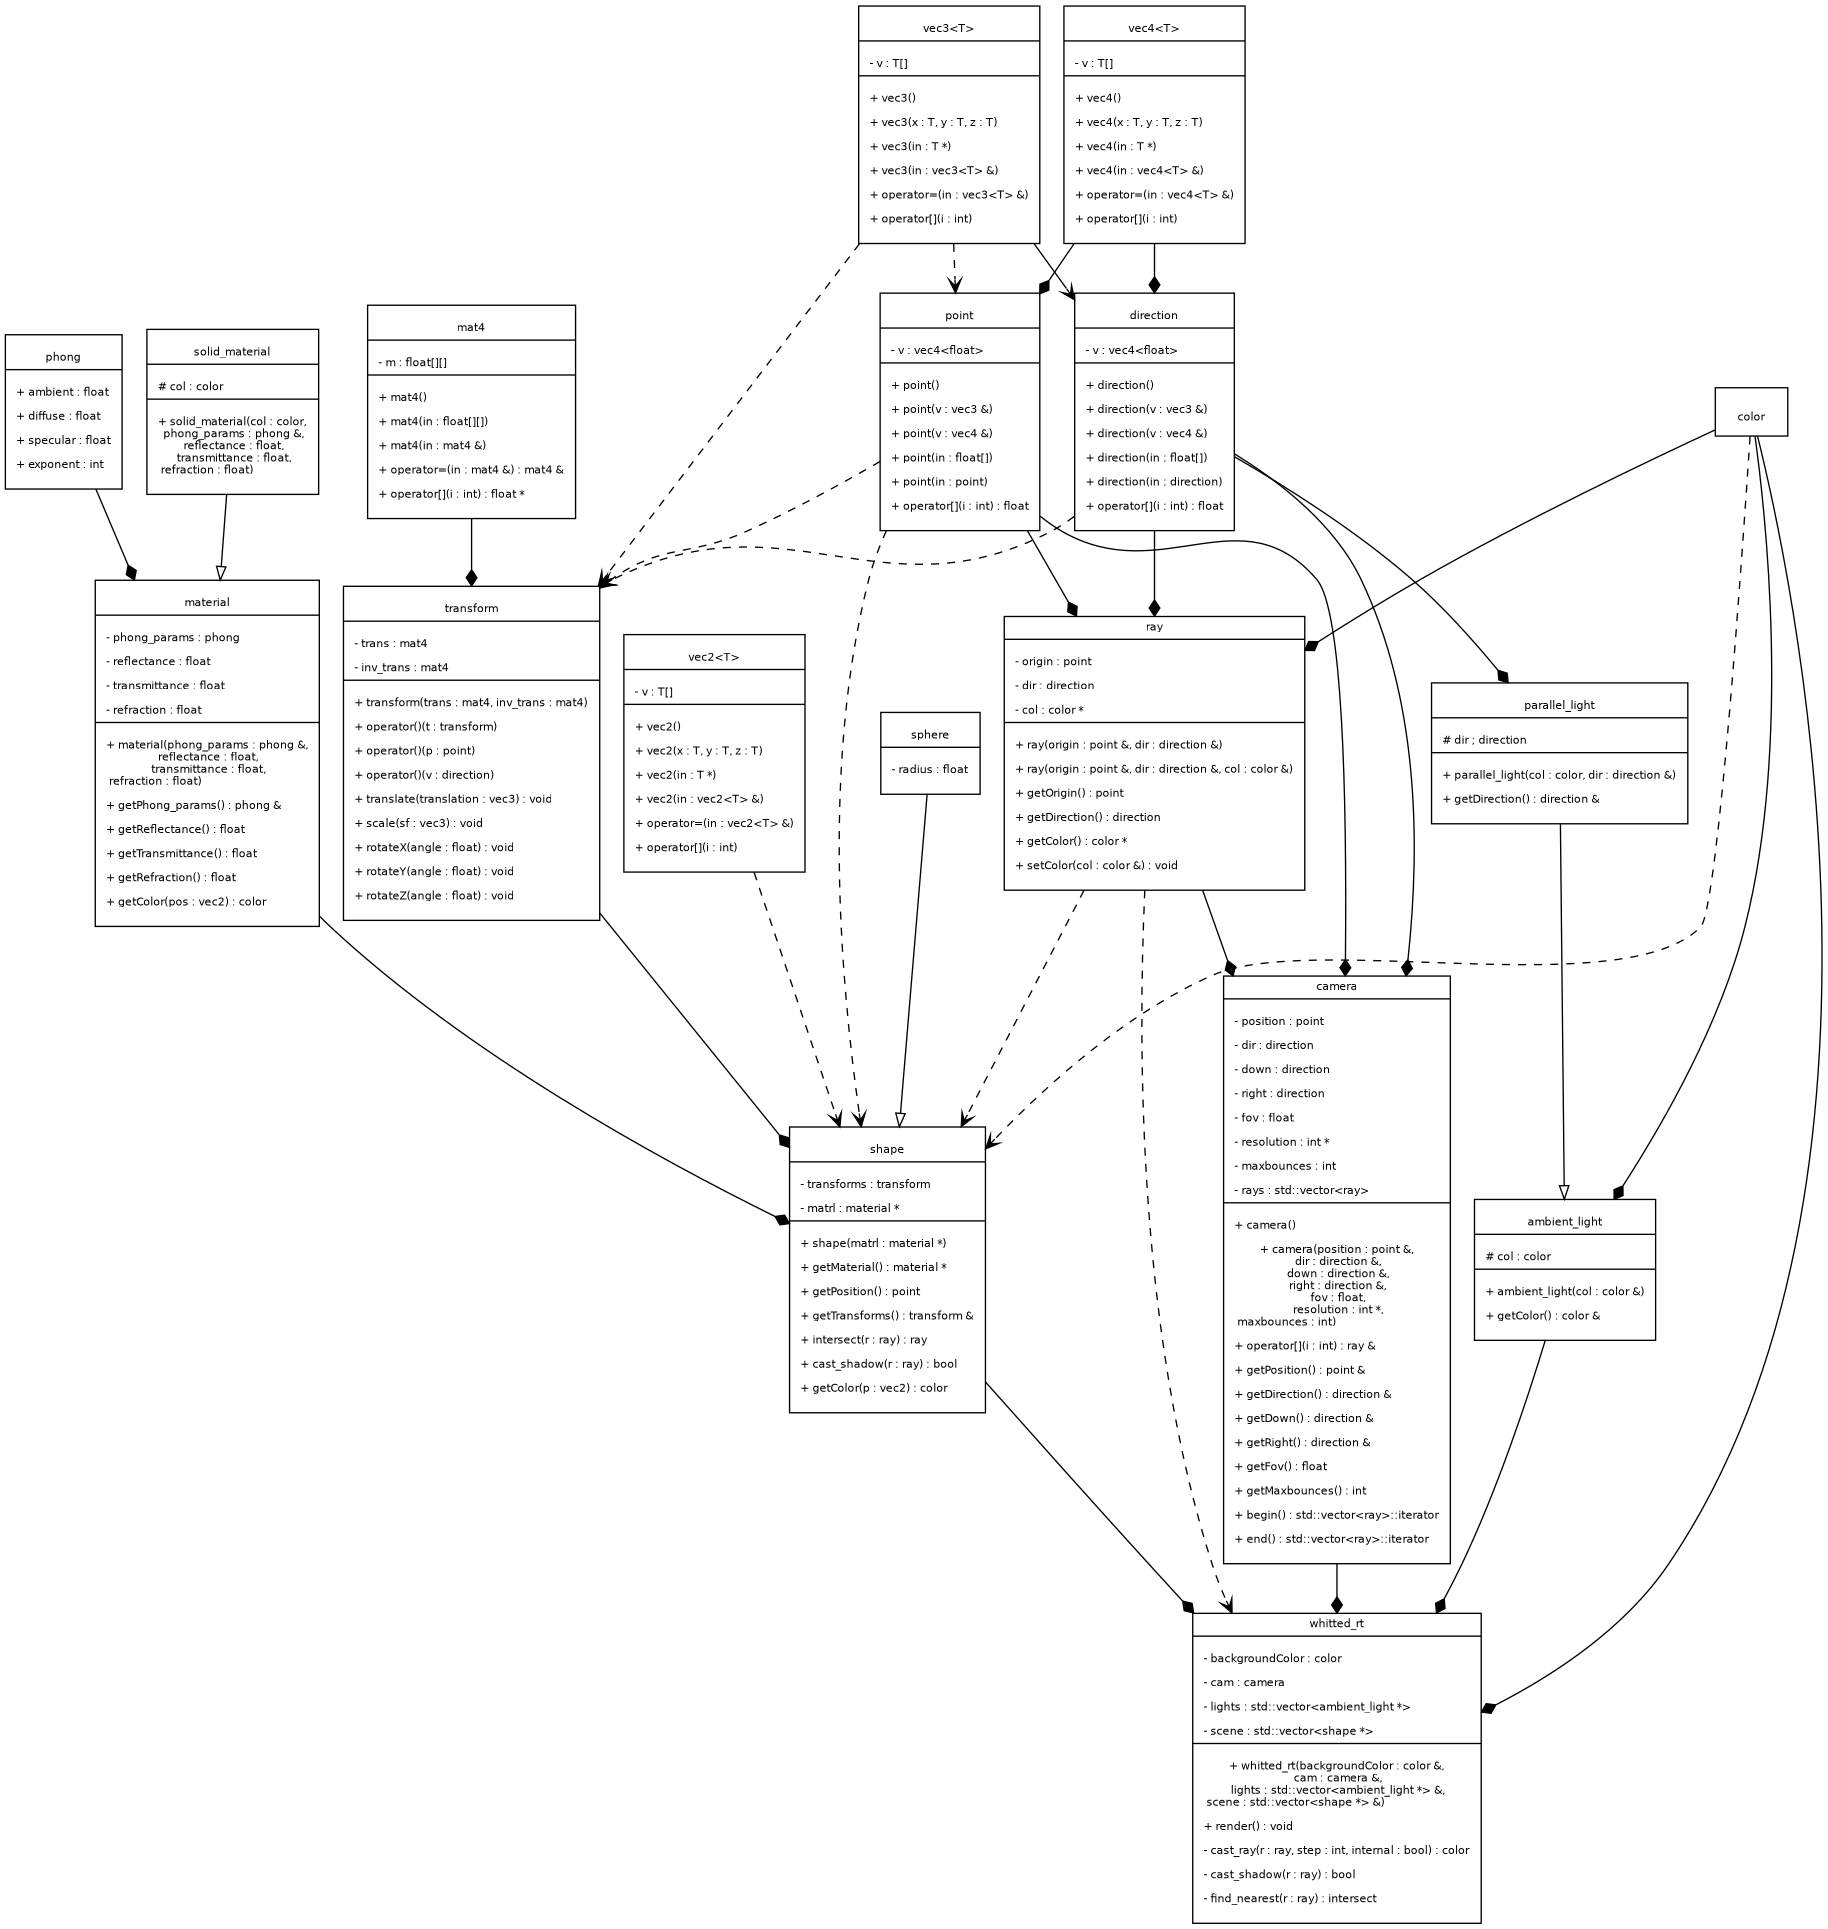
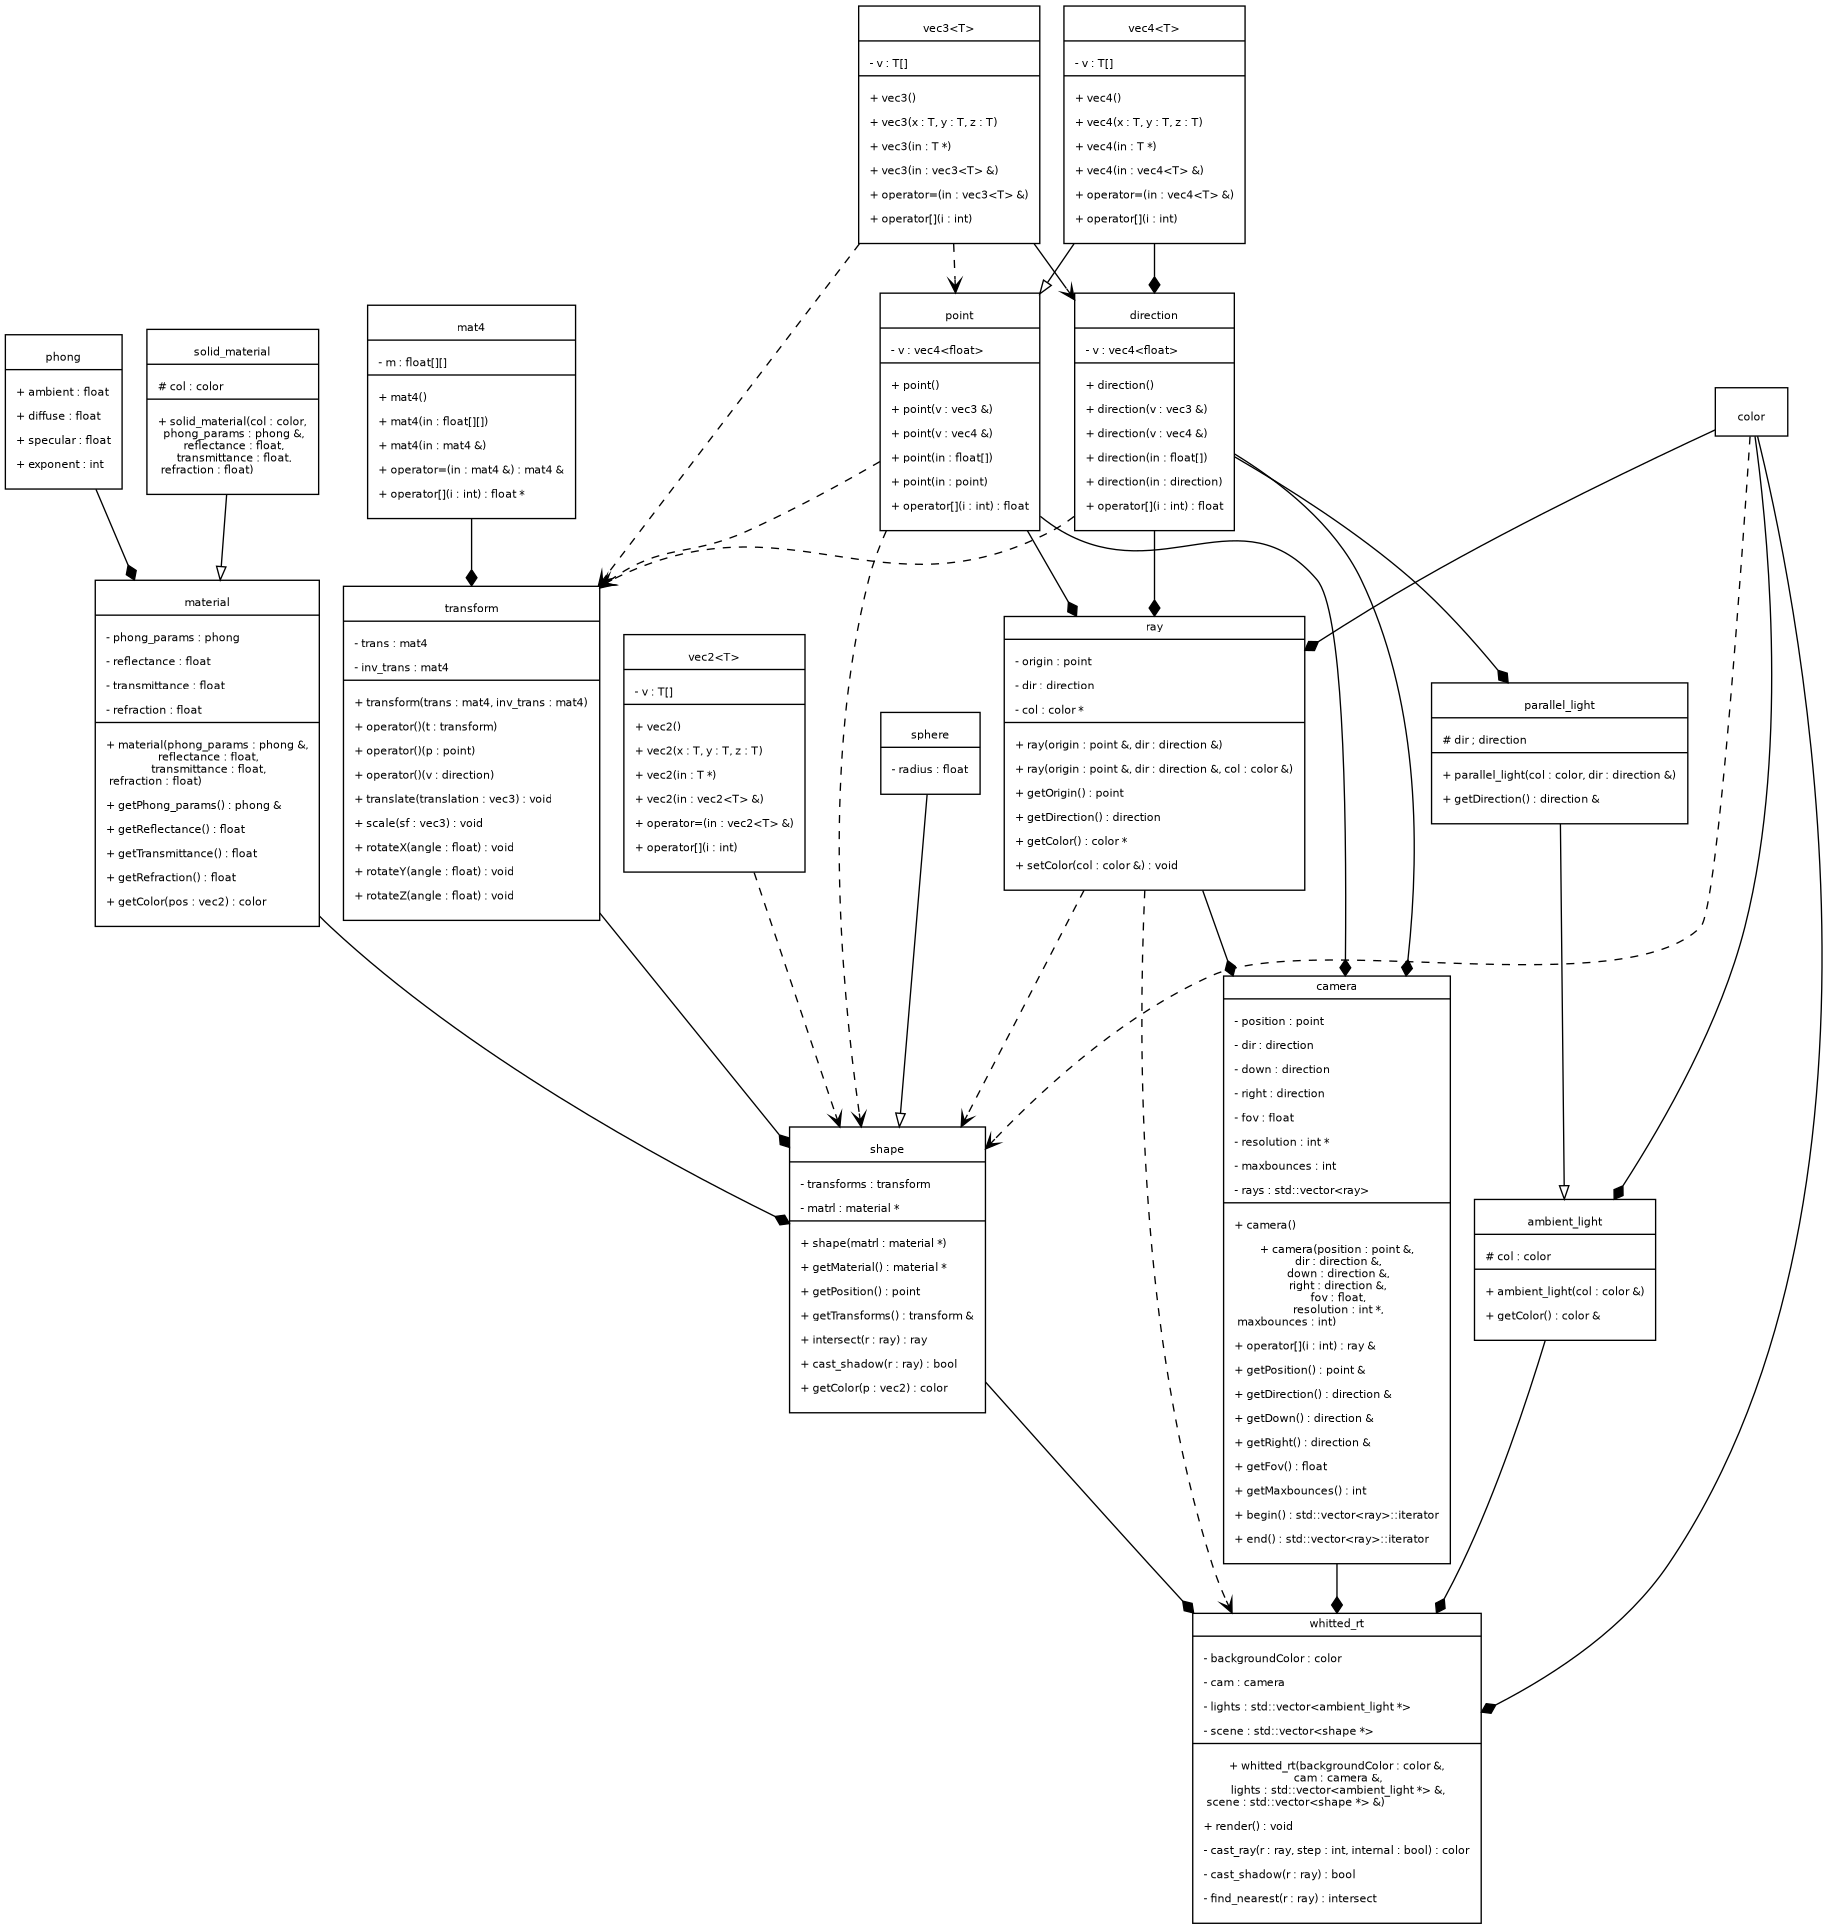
edge "vec4<T>" -> "point": arrowhead diamond -> empty
